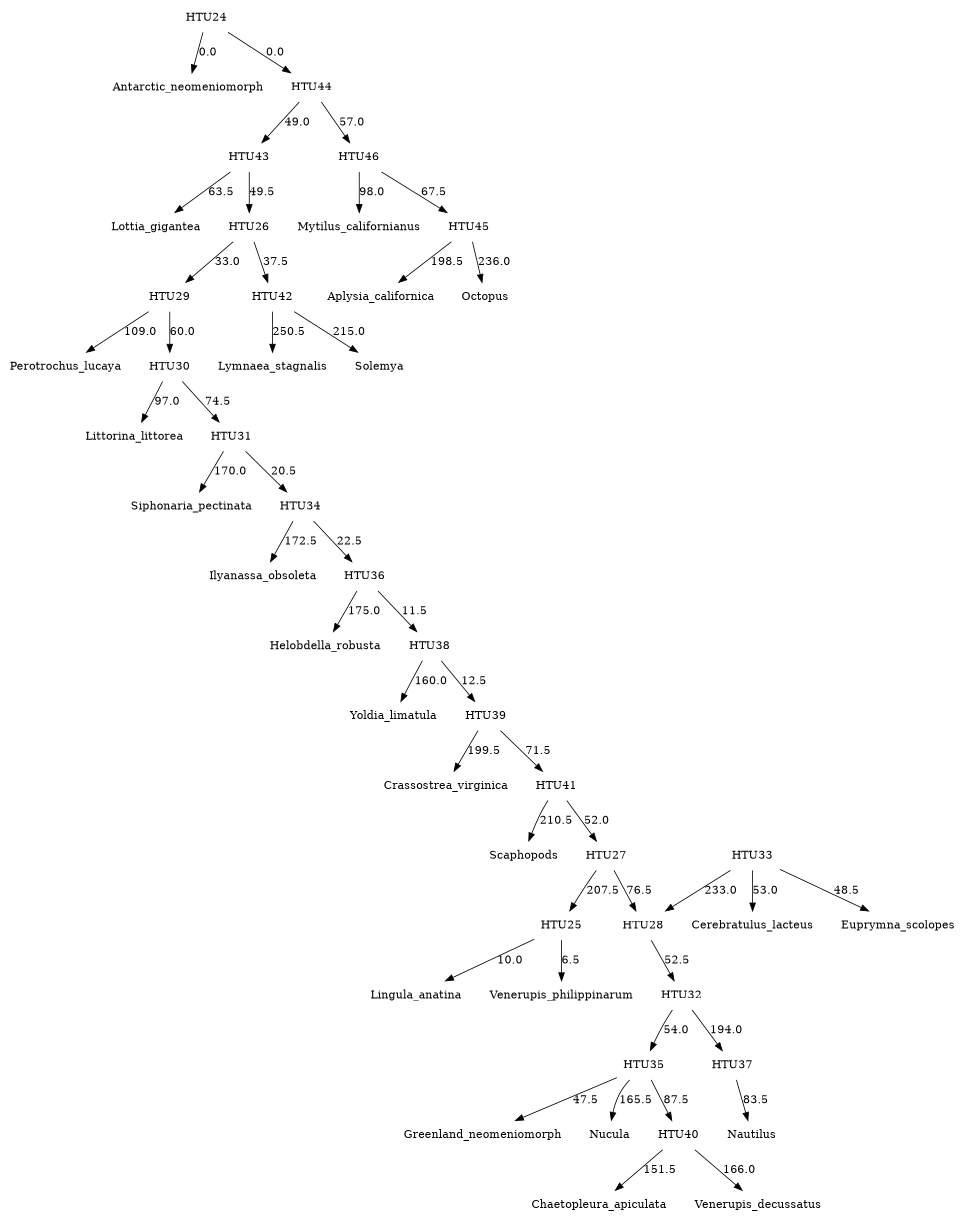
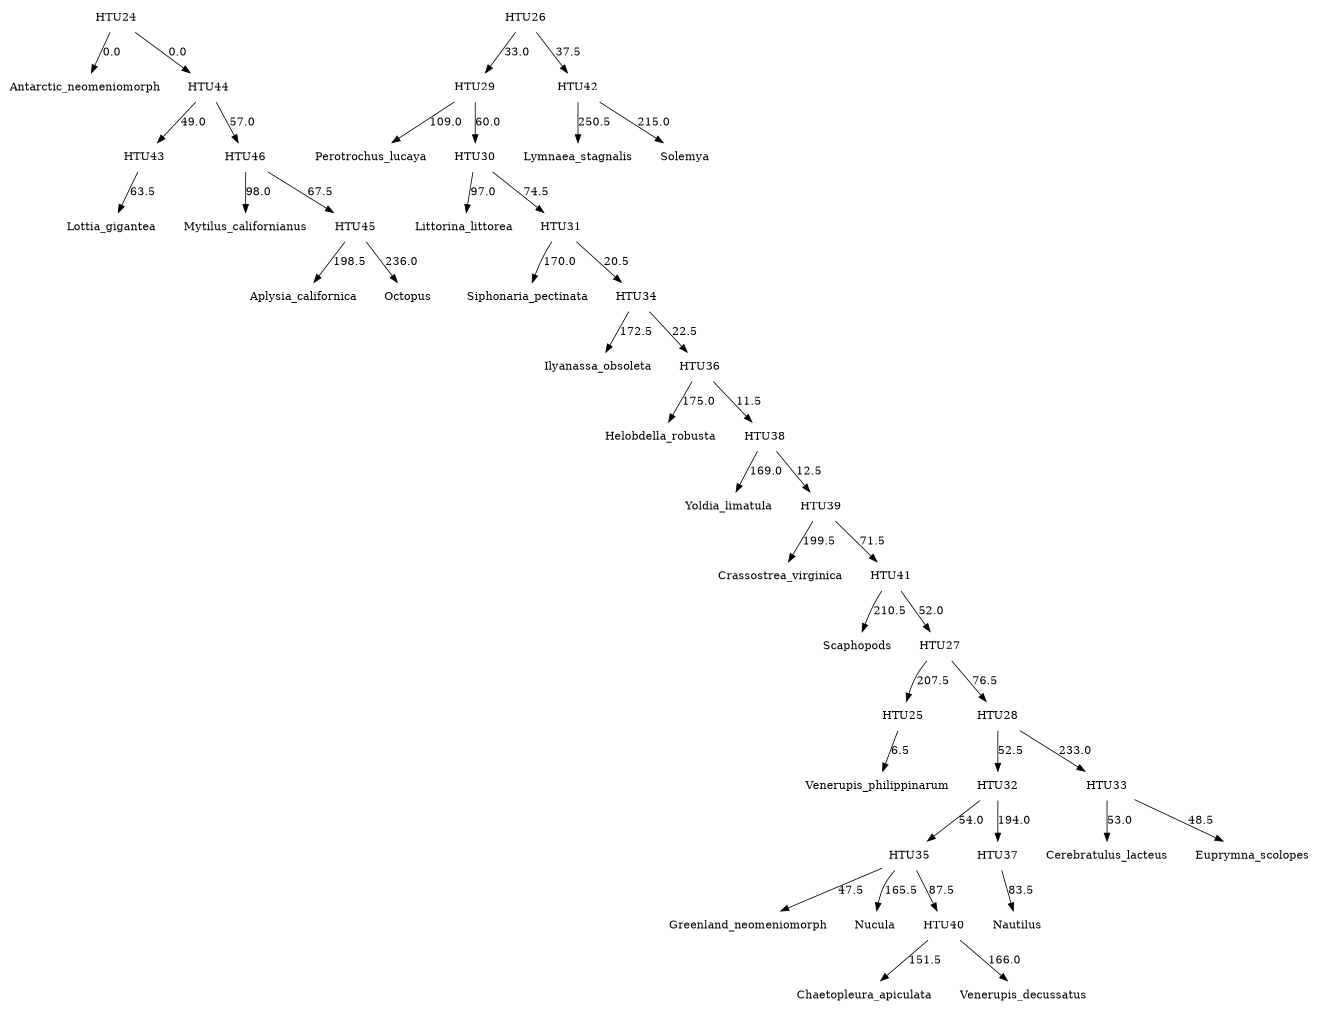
edge "HTU43" -> "HTU26": removed, label "49.5"
edge "HTU38" -> "Yoldia_limatula": label "160.0" -> "169.0"
edge "HTU33" -> "HTU28": reversed
node "Lingula_anatina": removed
